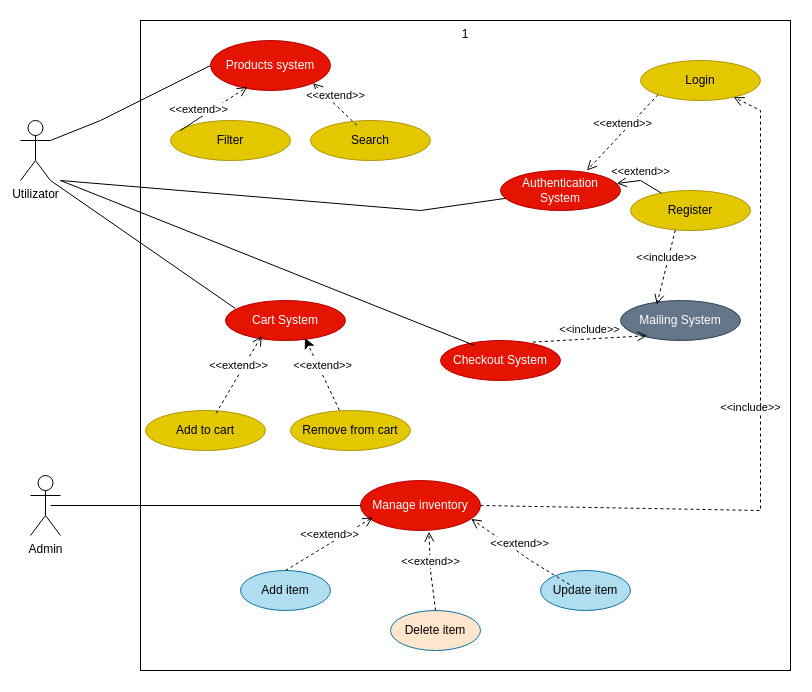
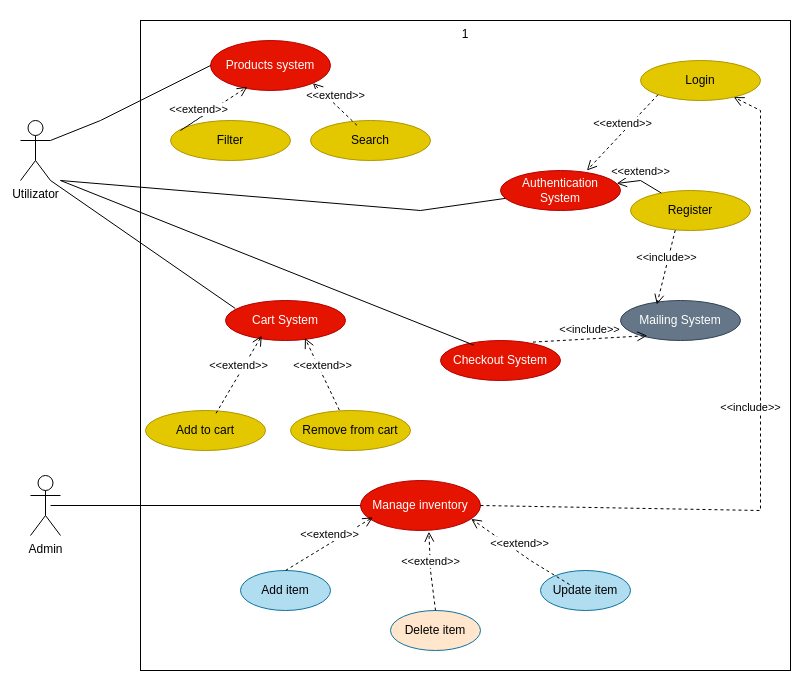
edge "Remove from cart" -> "Cart System": arrowhead classic -> open
